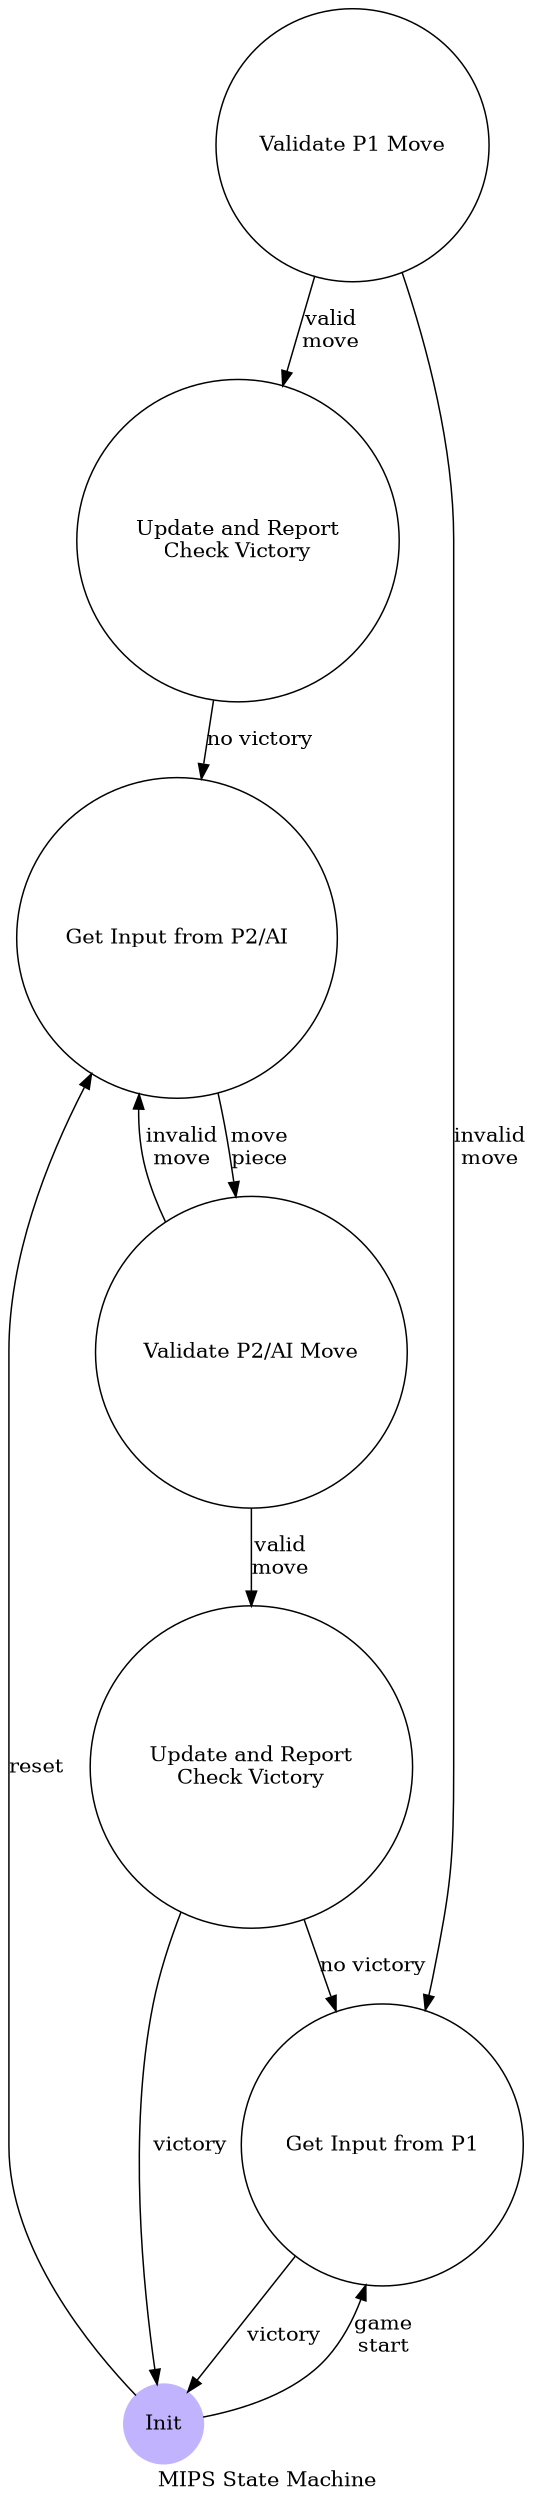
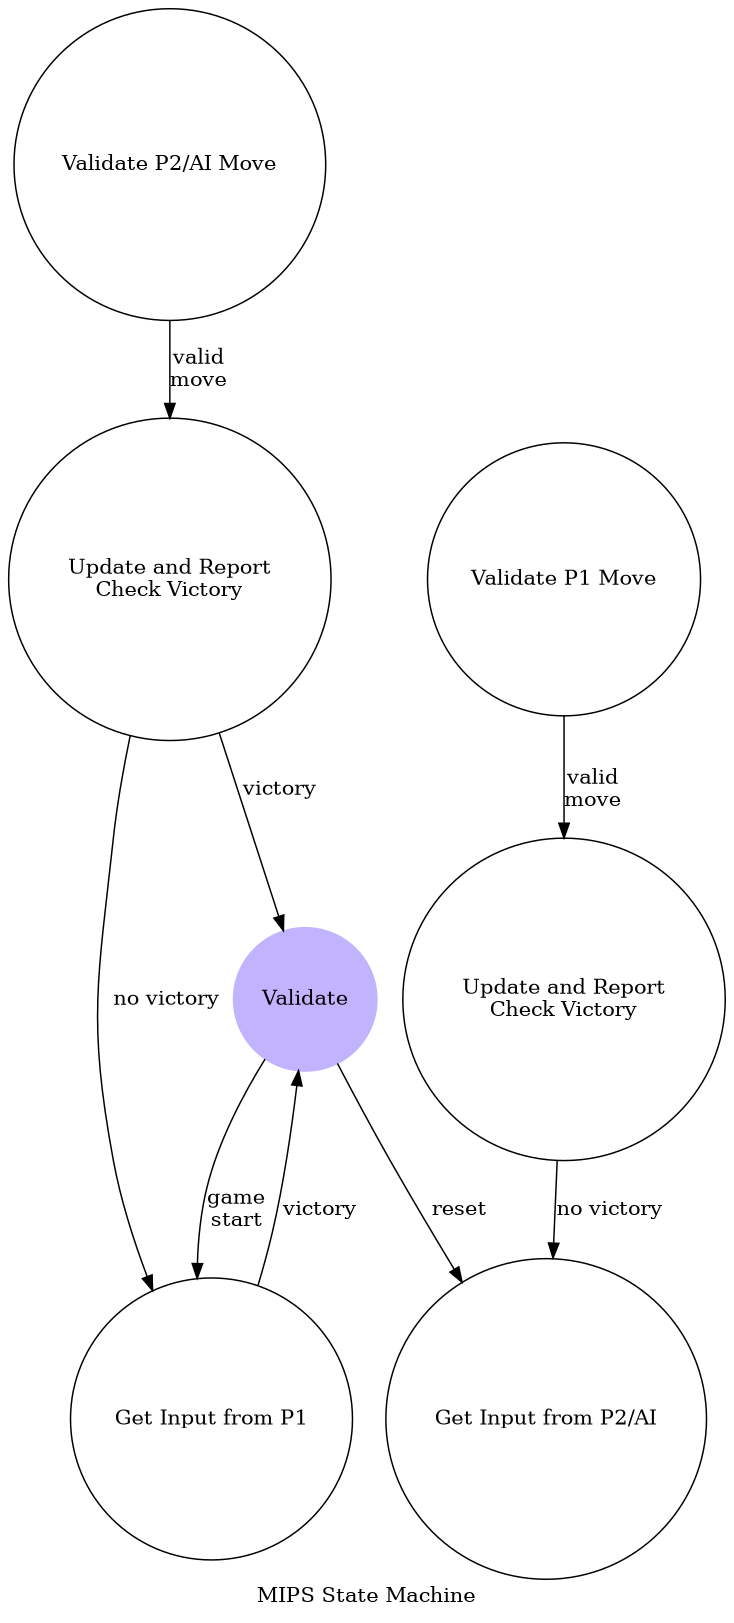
edge "Validate P1 Move" -> "Get Input from P1": removed, label "invalid move"
edge "Get Input from P2/AI" -> "Validate P2/AI Move": removed, label "move piece"
edge "Validate P2/AI Move" -> "Get Input from P2/AI": removed, label "invalid move"
node "Init": label "Init" -> "Validate"
